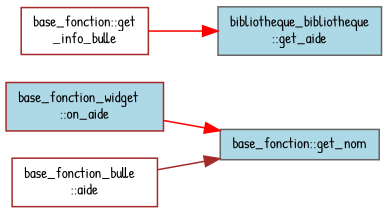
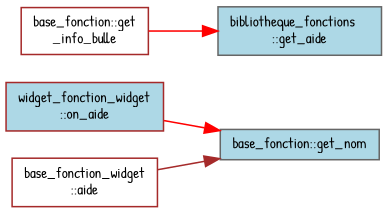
node "bibliotheque_bibliotheque ::get_aide": label "bibliotheque_bibliotheque ::get_aide" -> "bibliotheque_fonctions ::get_aide"
node "base_fonction_widget ::on_aide": label "base_fonction_widget ::on_aide" -> "widget_fonction_widget ::on_aide"
node "base_fonction_bulle ::aide": label "base_fonction_bulle ::aide" -> "base_fonction_widget ::aide"
